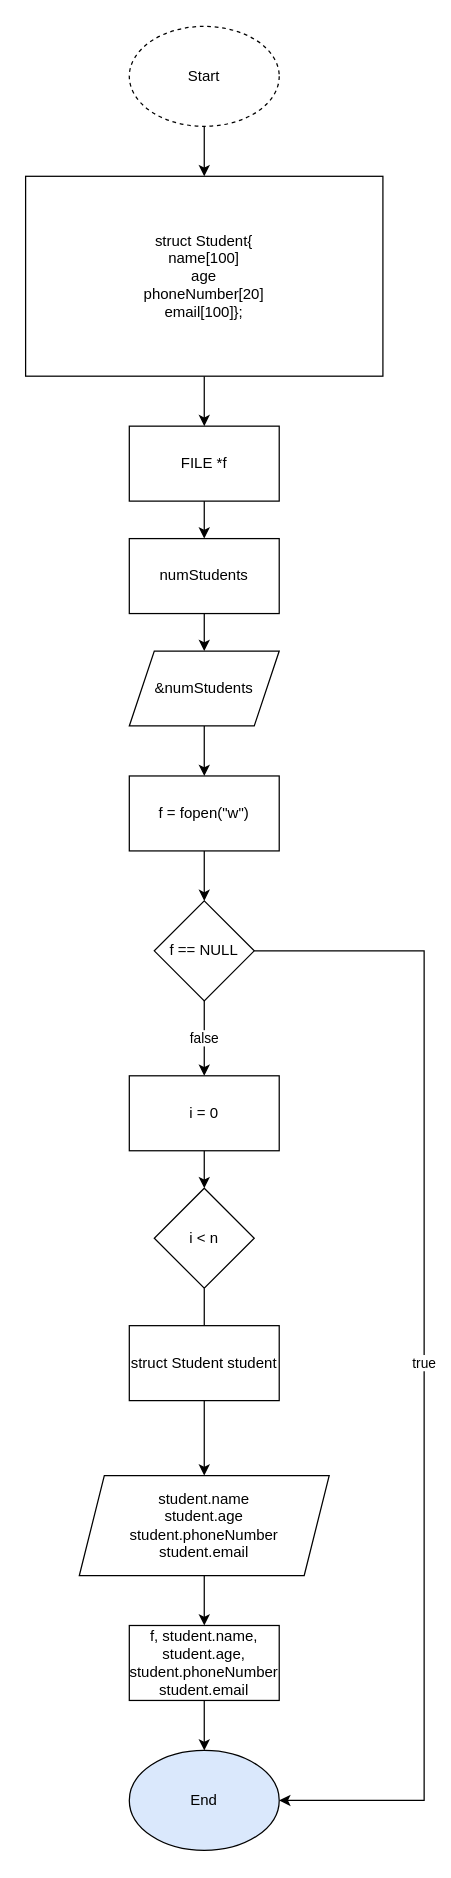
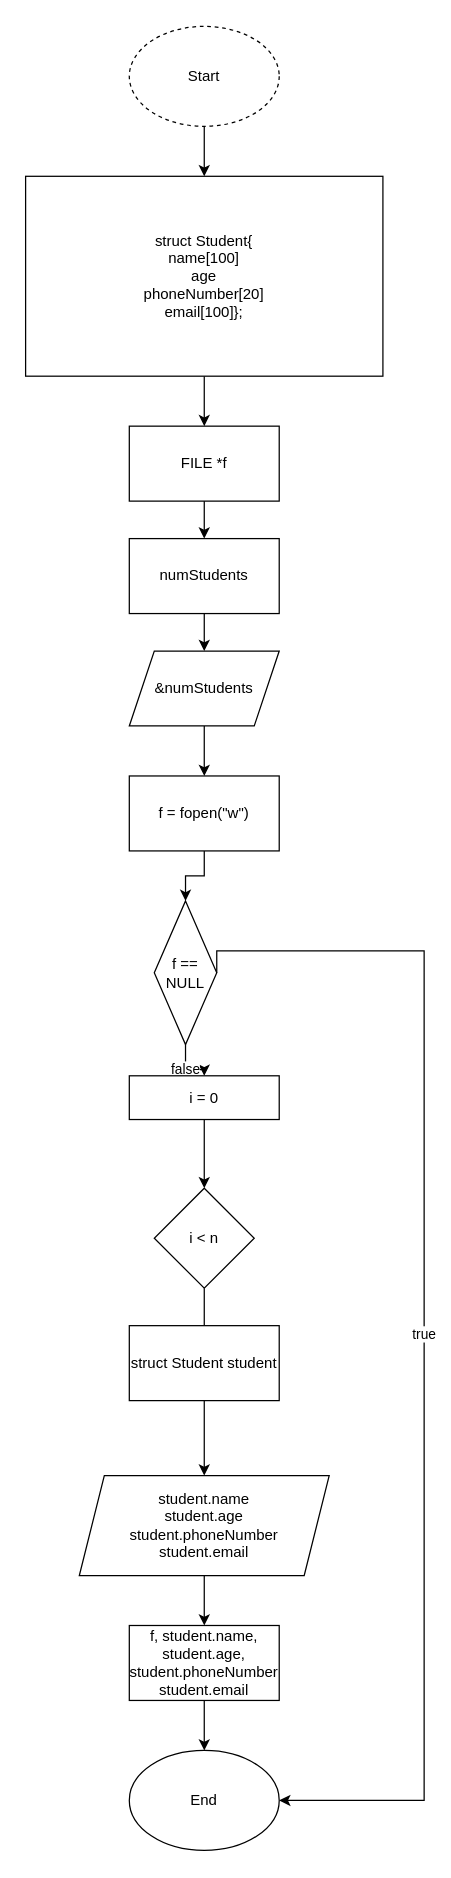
node "f == NULL": size 100x100 -> 63x144
node "i = 0": size 150x75 -> 150x44
node "End": fillcolor #dae8fc -> #ffffff
